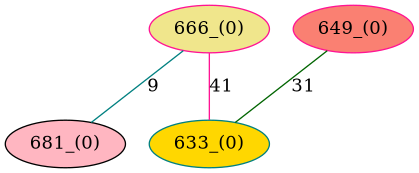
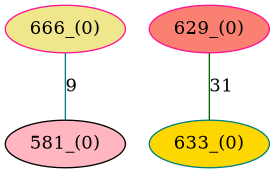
node "649_(0)": label "649_(0)" -> "629_(0)"
edge "666_(0)" -- "633_(0)": removed, label "41"
node "681_(0)": label "681_(0)" -> "581_(0)"
